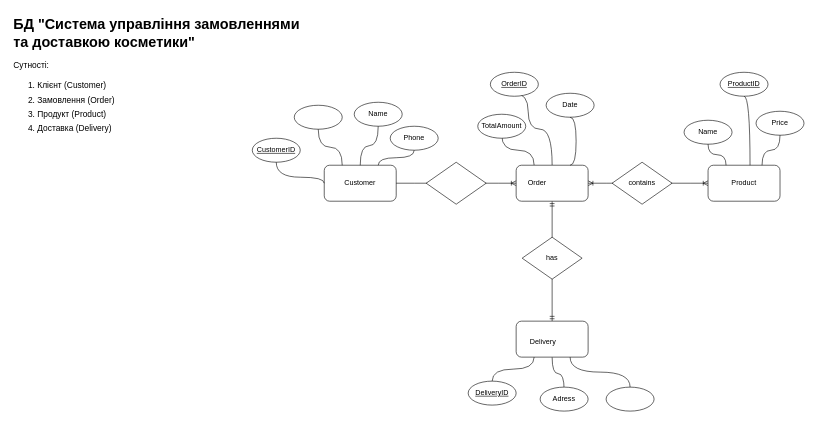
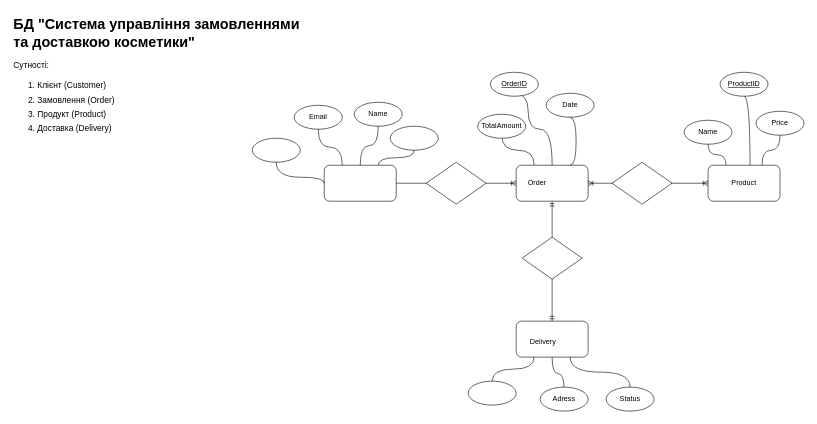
node "Email": added
node "Phone": removed
node "CustomerID": removed
node "Customer": removed
node "contains": removed
node "has": removed
node "DeliveryID": removed
node "Status": added
